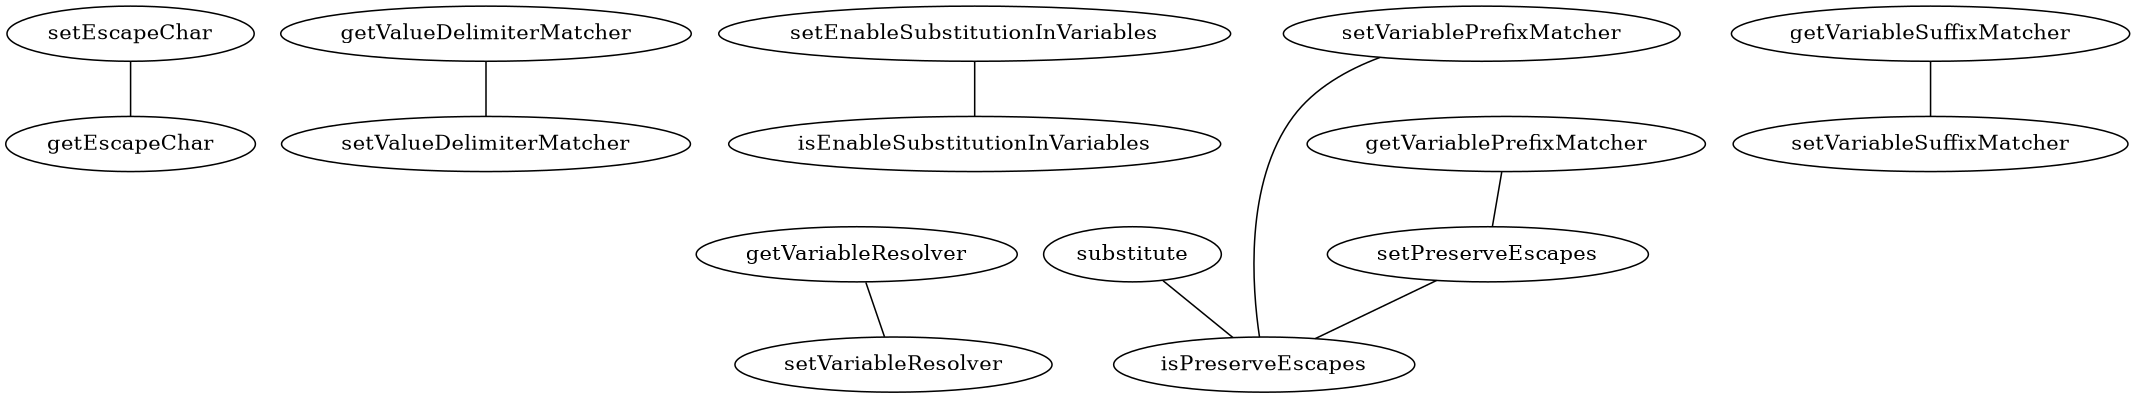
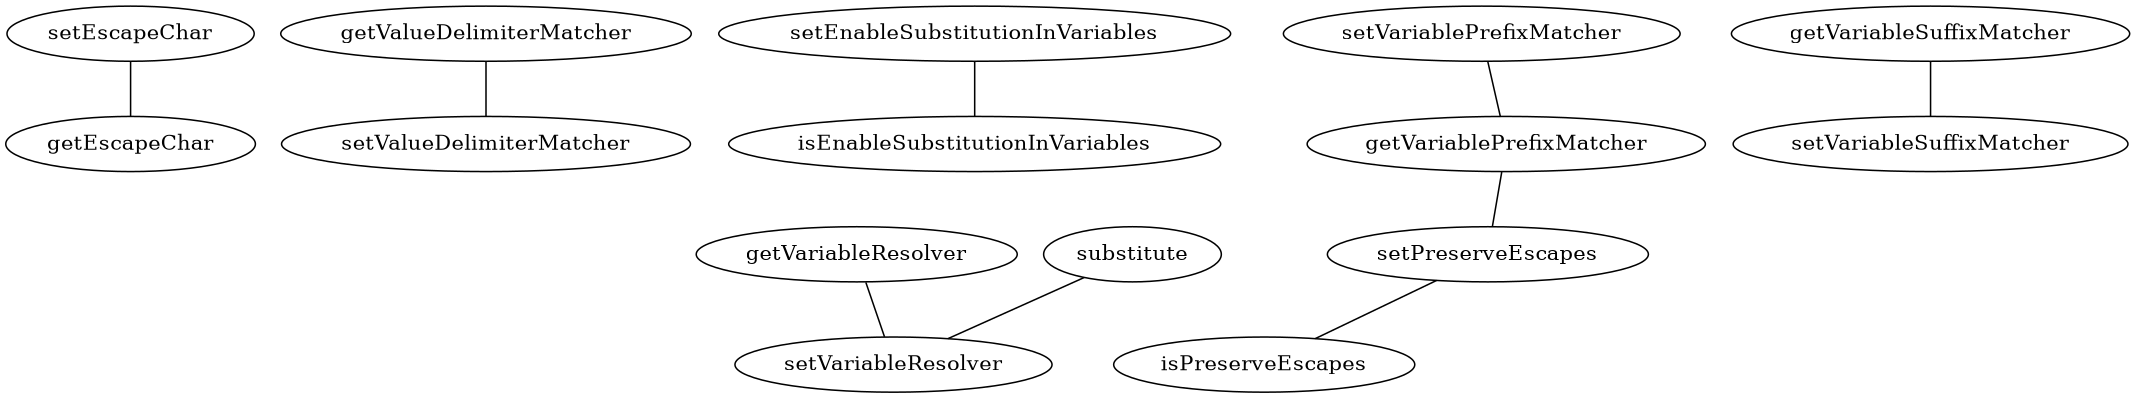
edge "setVariablePrefixMatcher" -- "isPreserveEscapes": now "setVariablePrefixMatcher" -- "getVariablePrefixMatcher"
edge "substitute" -- "isPreserveEscapes": now "substitute" -- "setVariableResolver"
